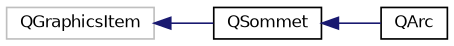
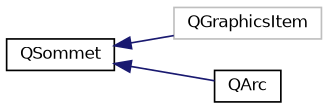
edge "QSommet" -> "QGraphicsItem": reversed
